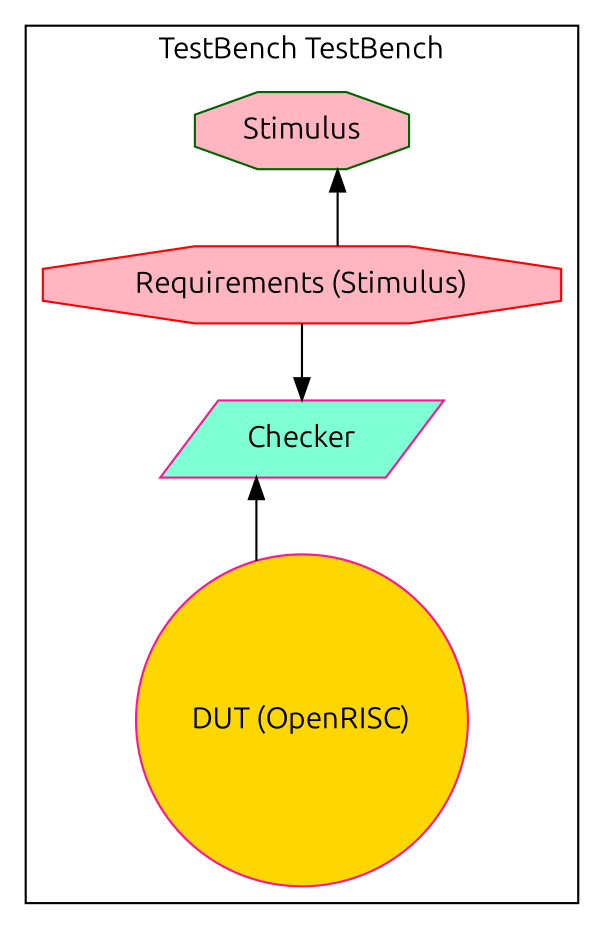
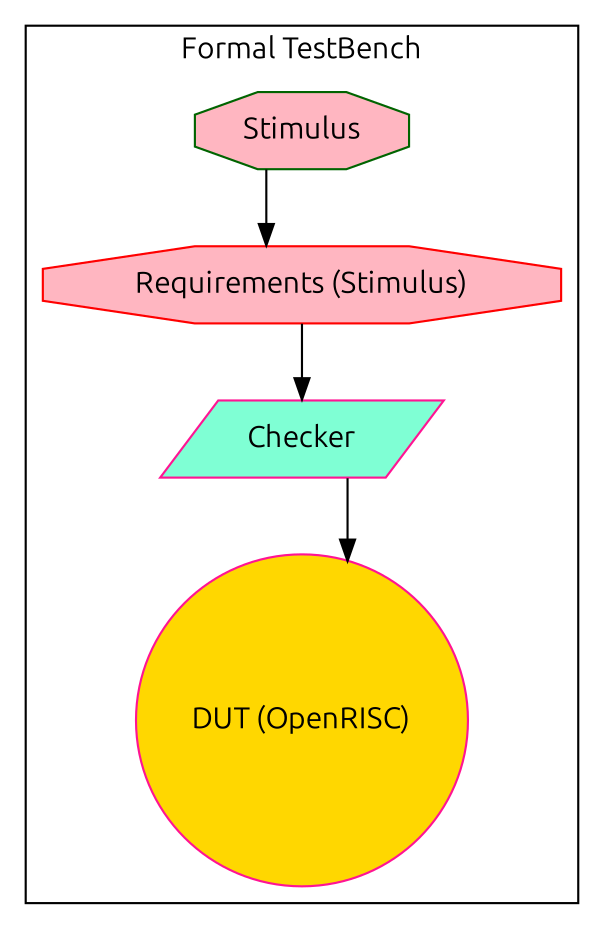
cluster "TestBench TestBench": label "TestBench TestBench" -> "Formal TestBench"
edge "Requirements (Stimulus)" -> "Stimulus": reversed
edge "DUT (OpenRISC)" -> "Checker": reversed
